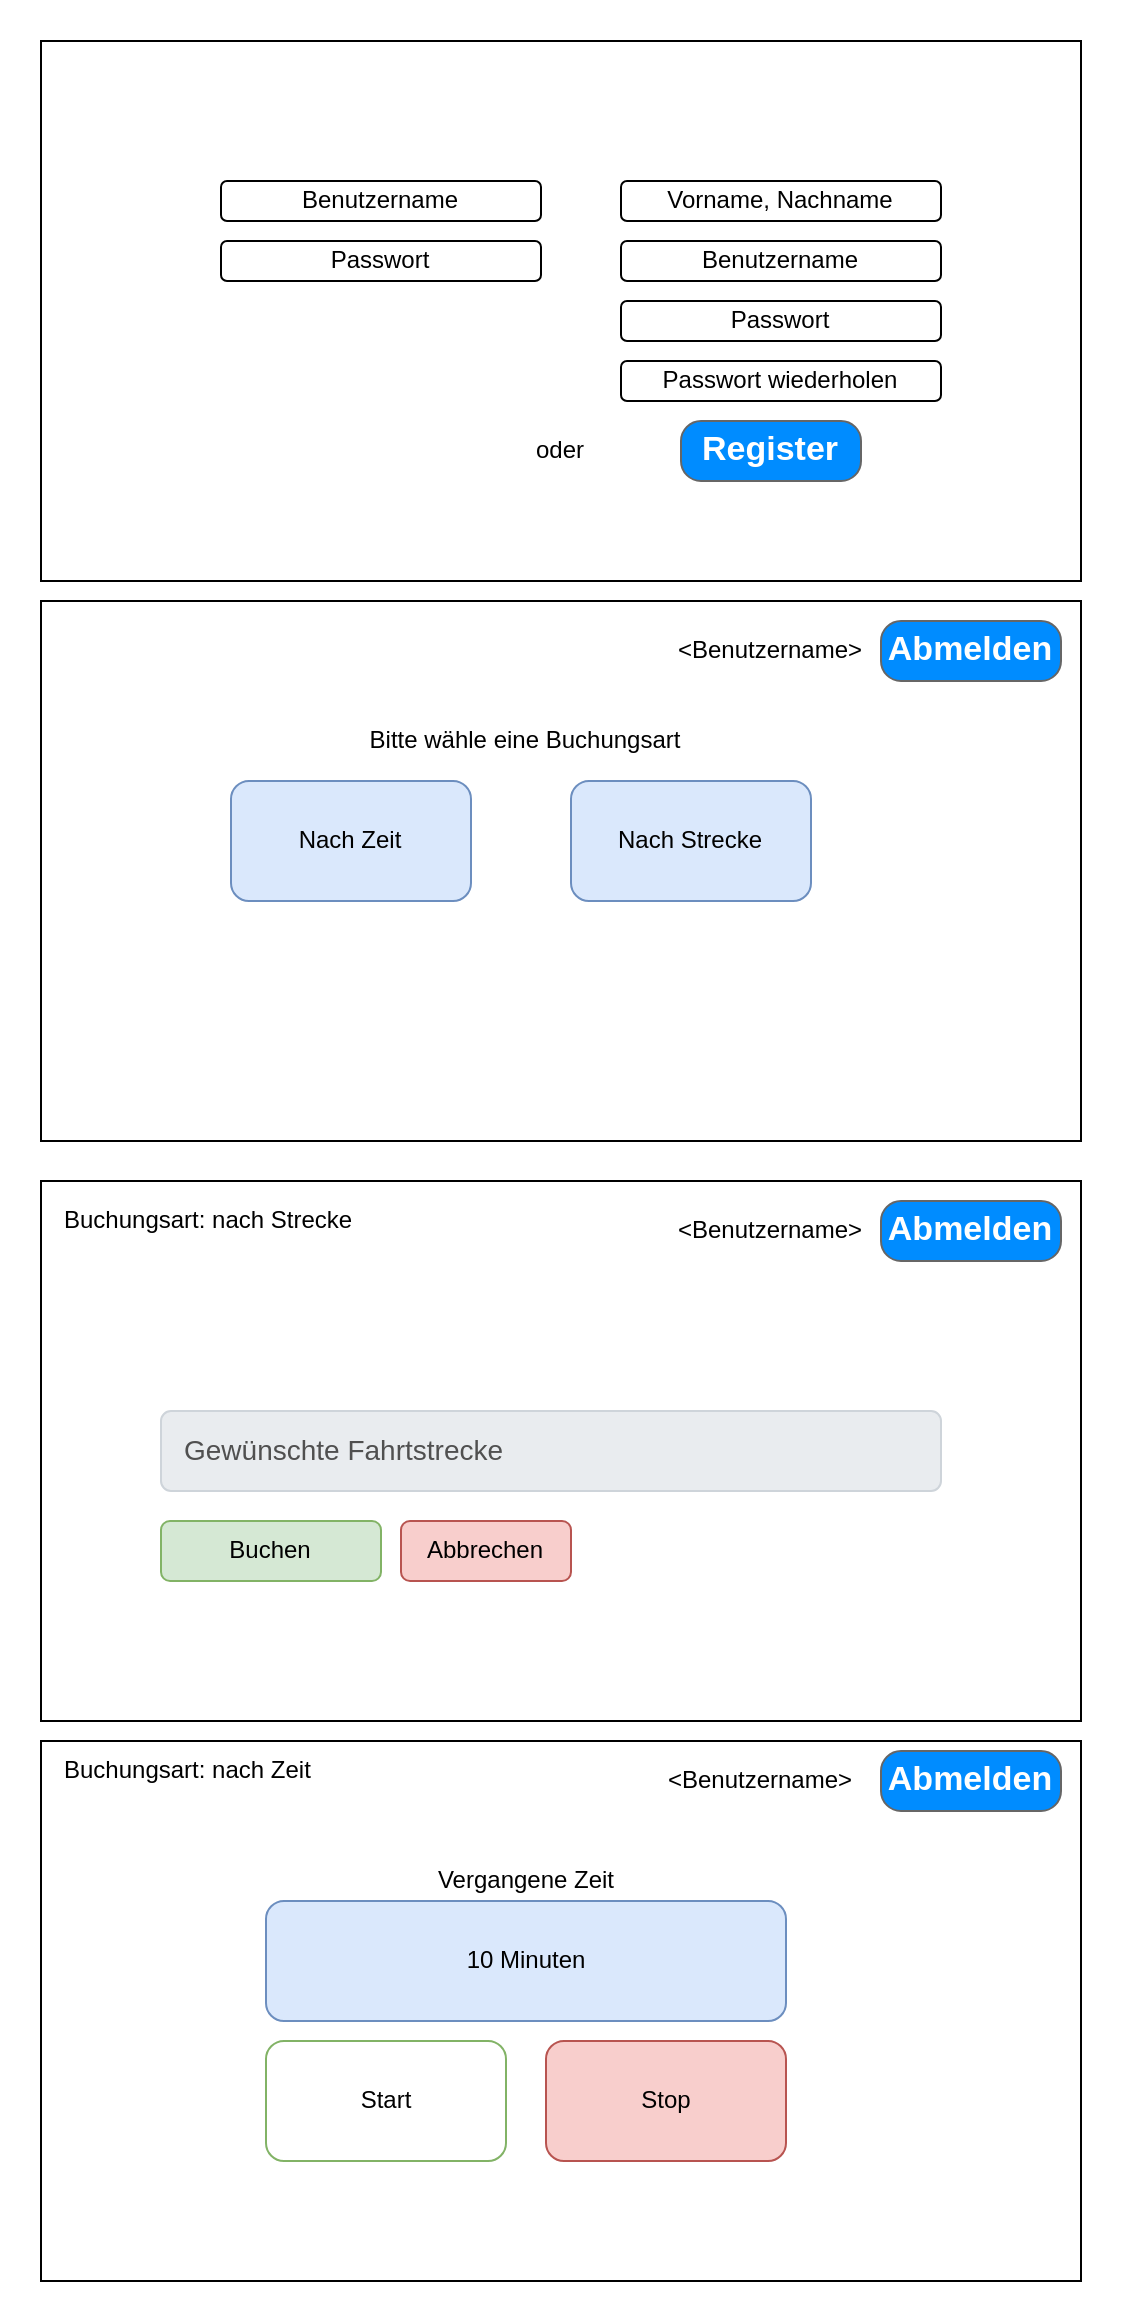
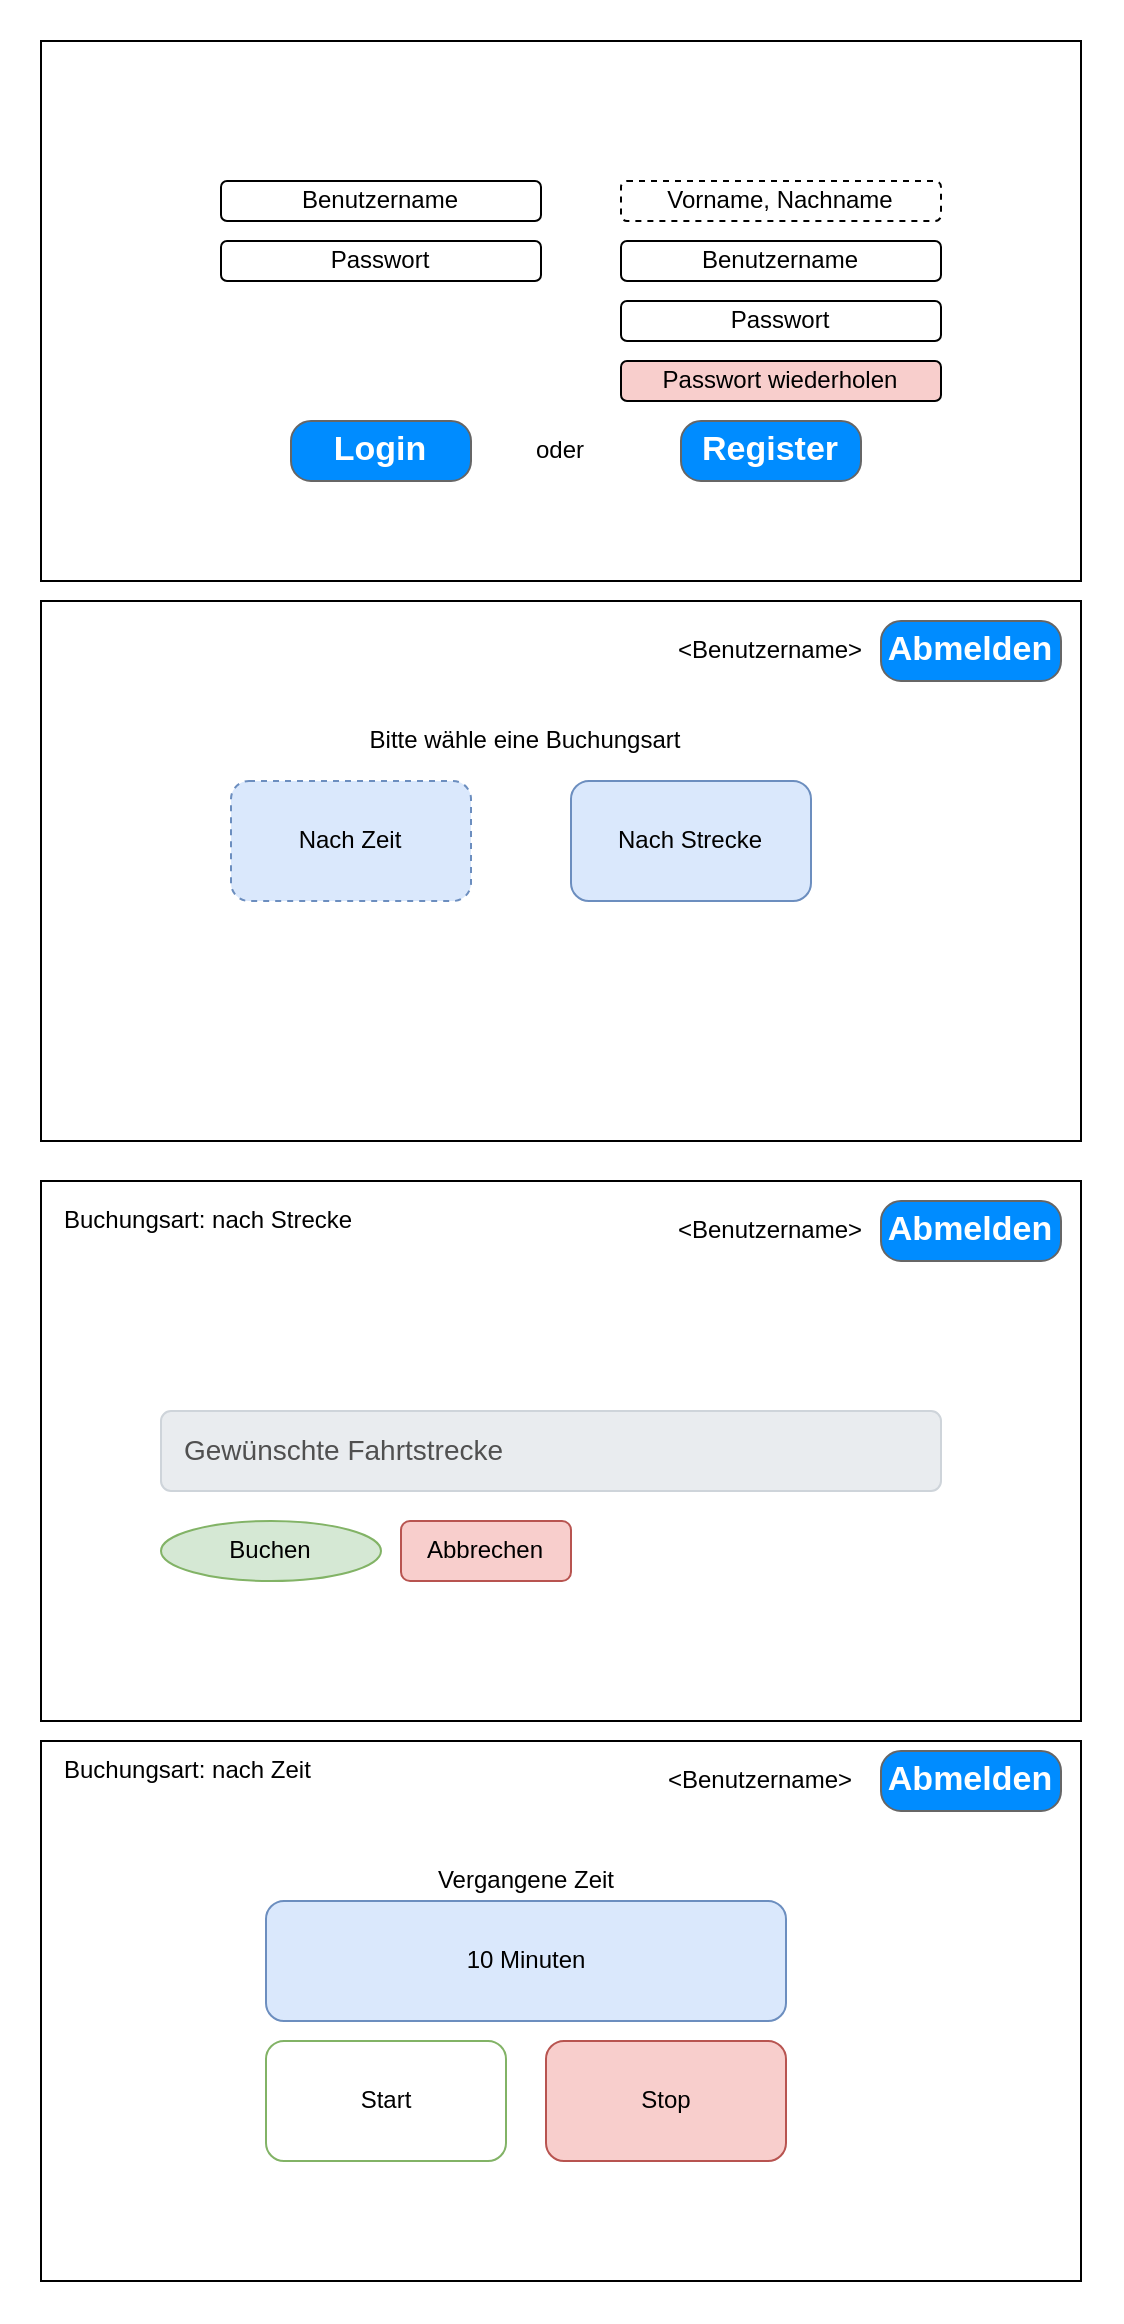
node "Vorname, Nachname": style solid -> dashed
node "Passwort wiederholen": fillcolor #ffffff -> #f8cecc
node "Login": added
node "Nach Zeit": style solid -> dashed
node "Buchen": shape rounded rectangle -> ellipse
